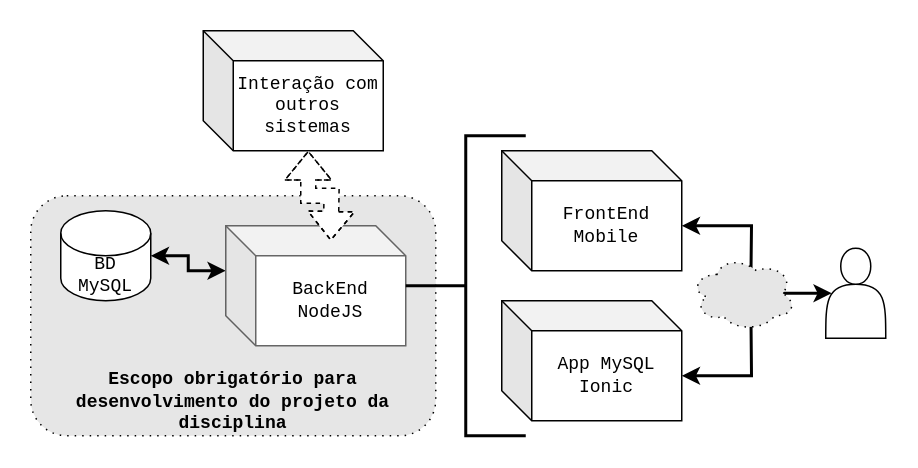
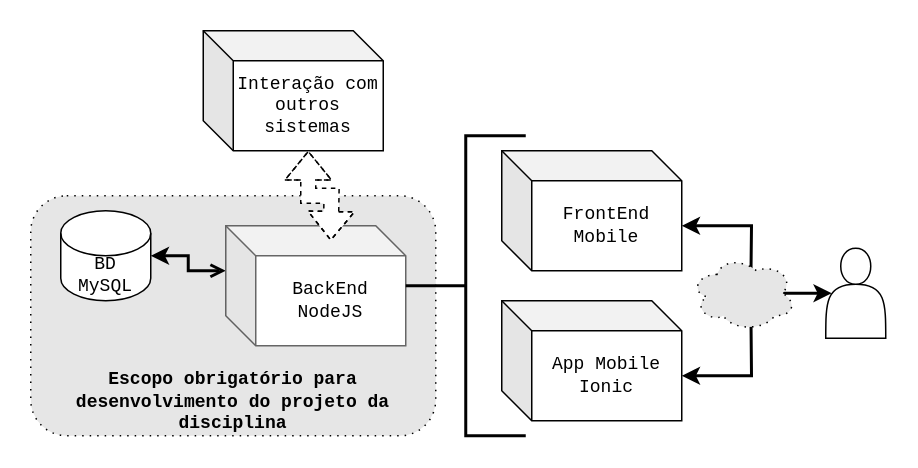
edge "BD MySQL" -- "BackEnd NodeJS": arrowhead classic -> open
node "App MySQL Ionic": label "App MySQL Ionic" -> "App Mobile Ionic"
